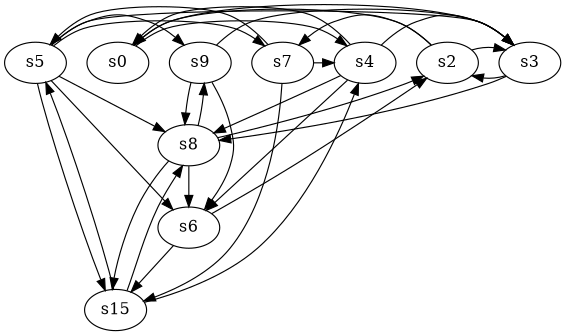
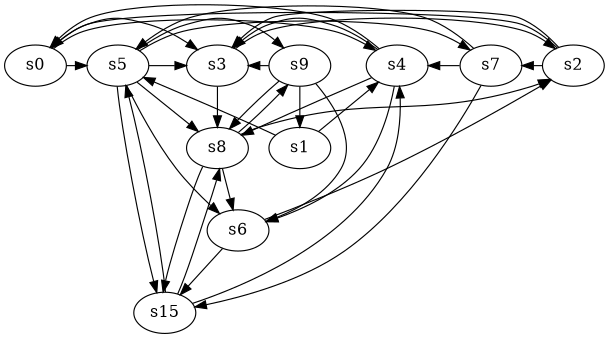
edge "s0" -> "s5": added
node "s1": added
